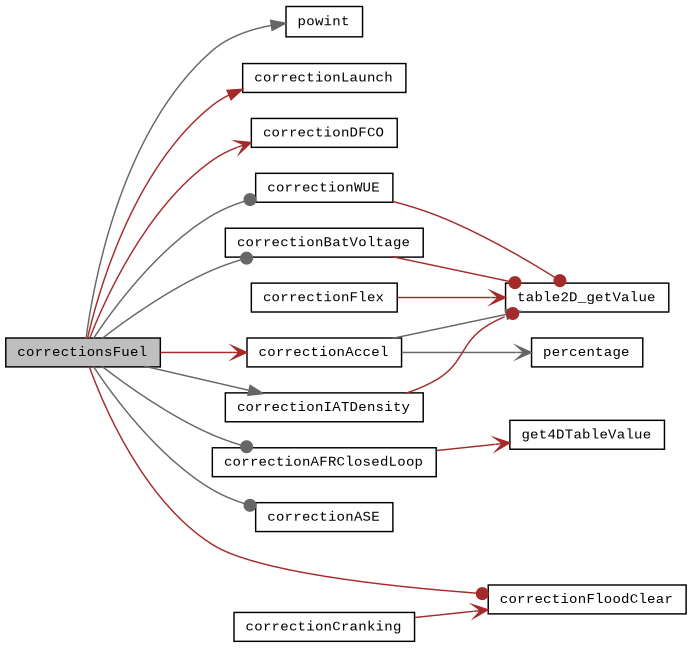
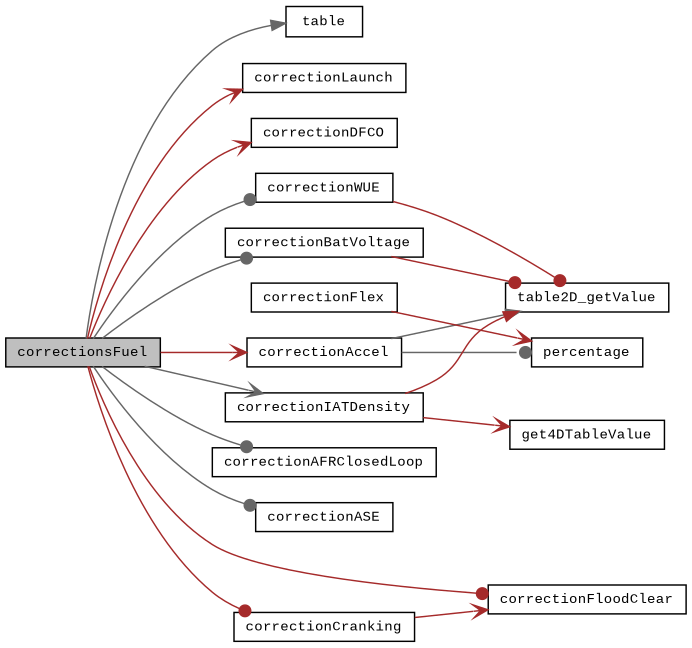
node "powint": label "powint" -> "table"
edge "correctionsFuel" -> "correctionLaunch": arrowhead normal -> vee
edge "correctionFlex" -> "table2D_getValue": now "correctionFlex" -> "percentage"
edge "correctionAccel" -> "percentage": arrowhead vee -> dot
edge "correctionIATDensity" -> "table2D_getValue": arrowhead dot -> normal
edge "correctionsFuel" -> "correctionIATDensity": arrowhead normal -> vee
edge "correctionAFRClosedLoop" -> "get4DTableValue": now "correctionIATDensity" -> "get4DTableValue"
edge "correctionsFuel" -> "correctionCranking": added
